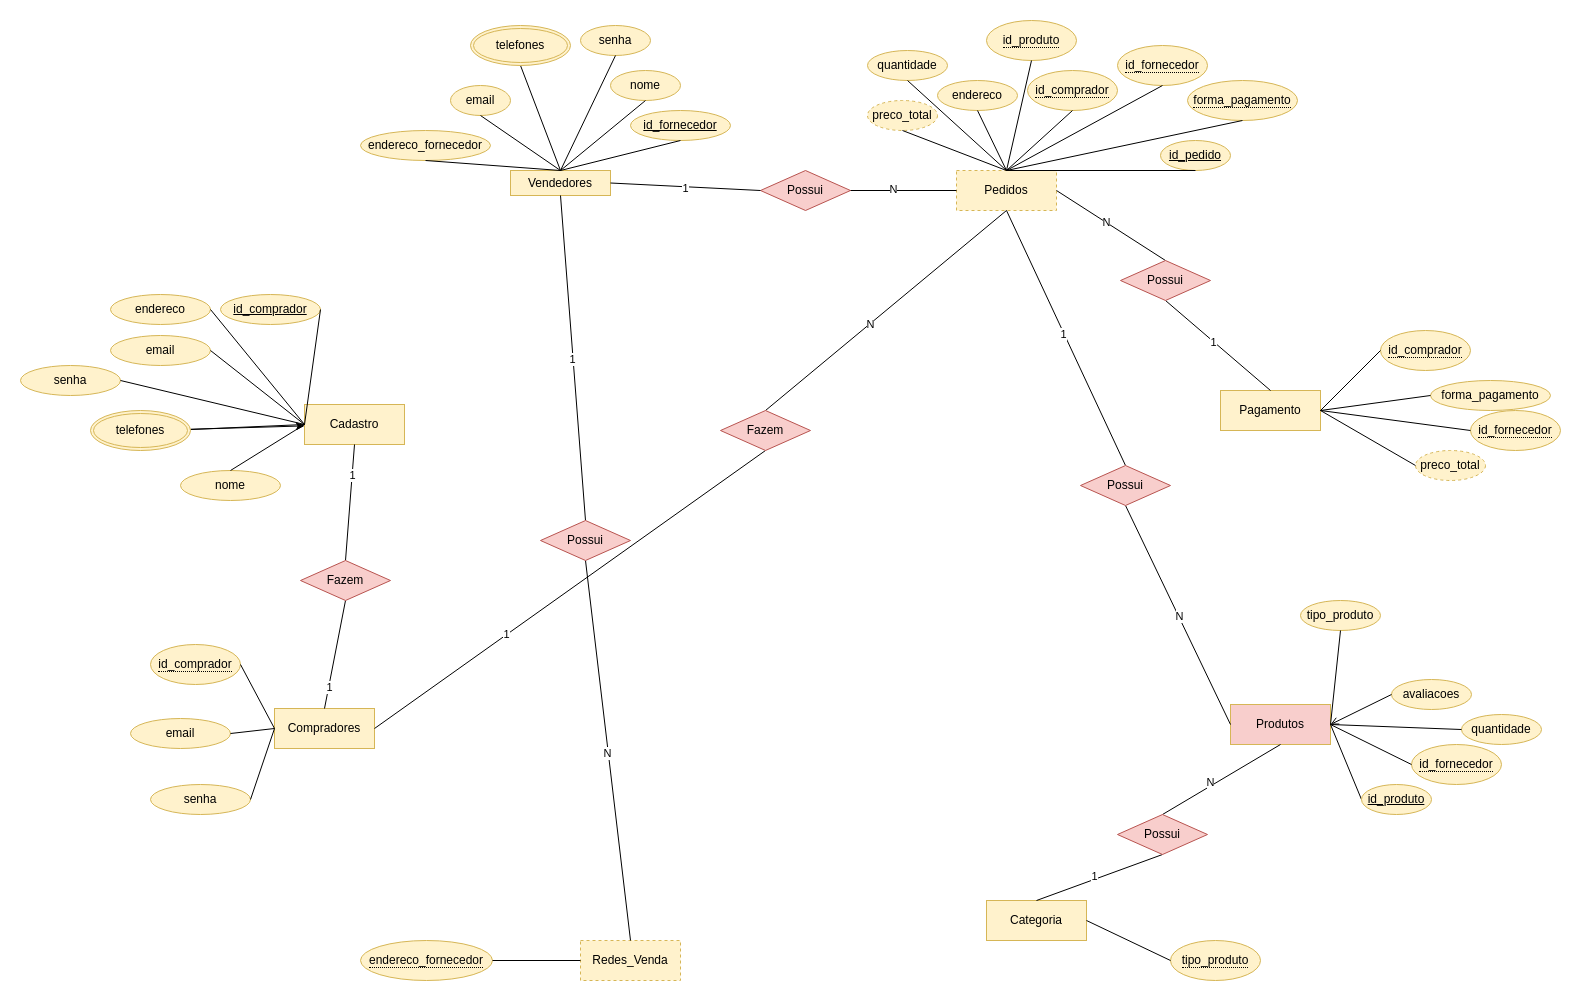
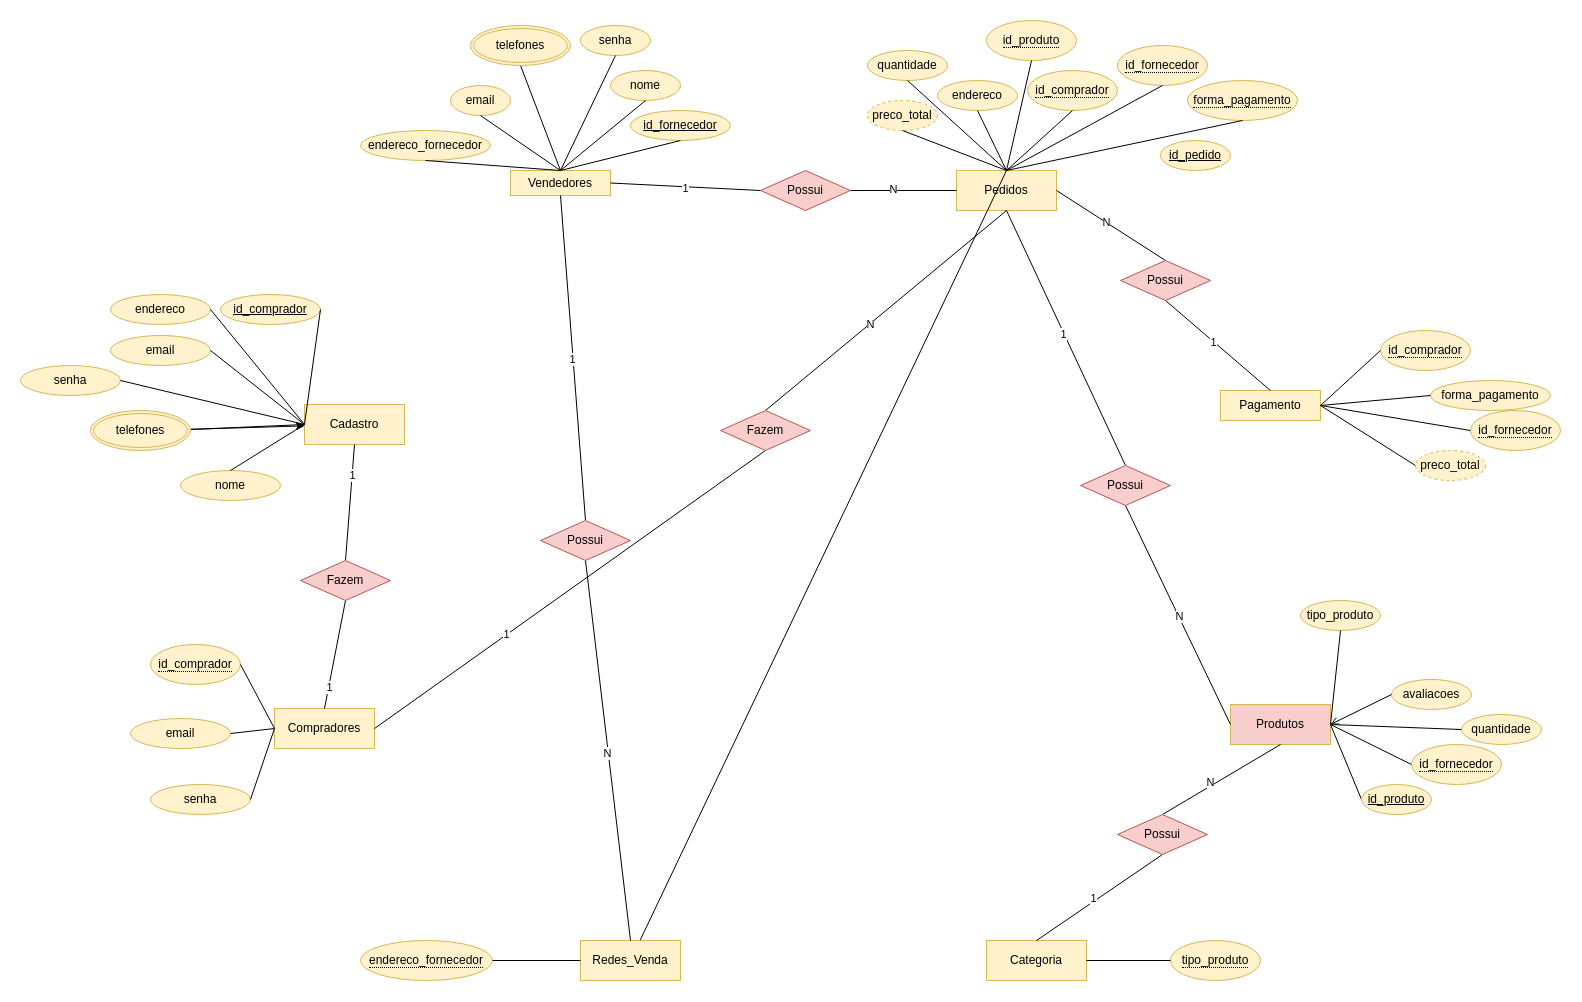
edge "id_pedido" -- "Pedidos": now "Redes_Venda" -- "Pedidos"
node "Pedidos": style dashed -> solid
node "Pagamento": size 100x40 -> 100x30
node "Categoria": moved (1037, 921) -> (1037, 961)
node "Redes_Venda": style dashed -> solid
